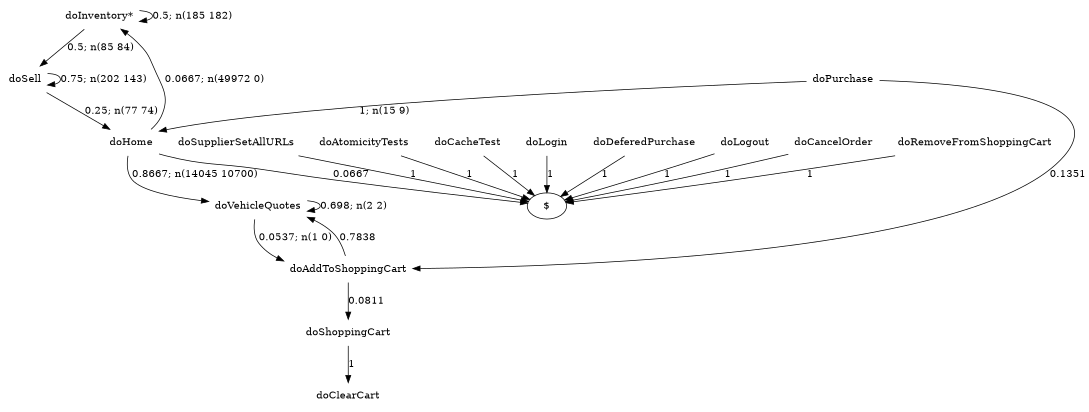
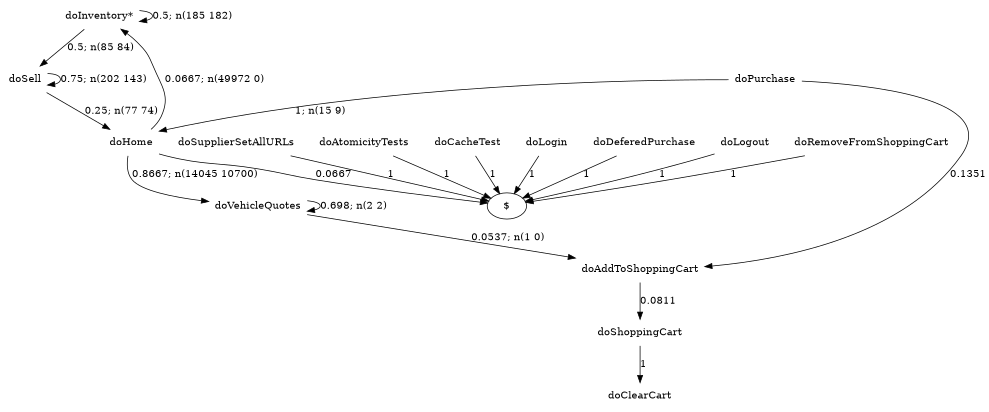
node "doCancelOrder": removed
edge "doAddToShoppingCart" -> "doVehicleQuotes": removed, label "0.7838"
